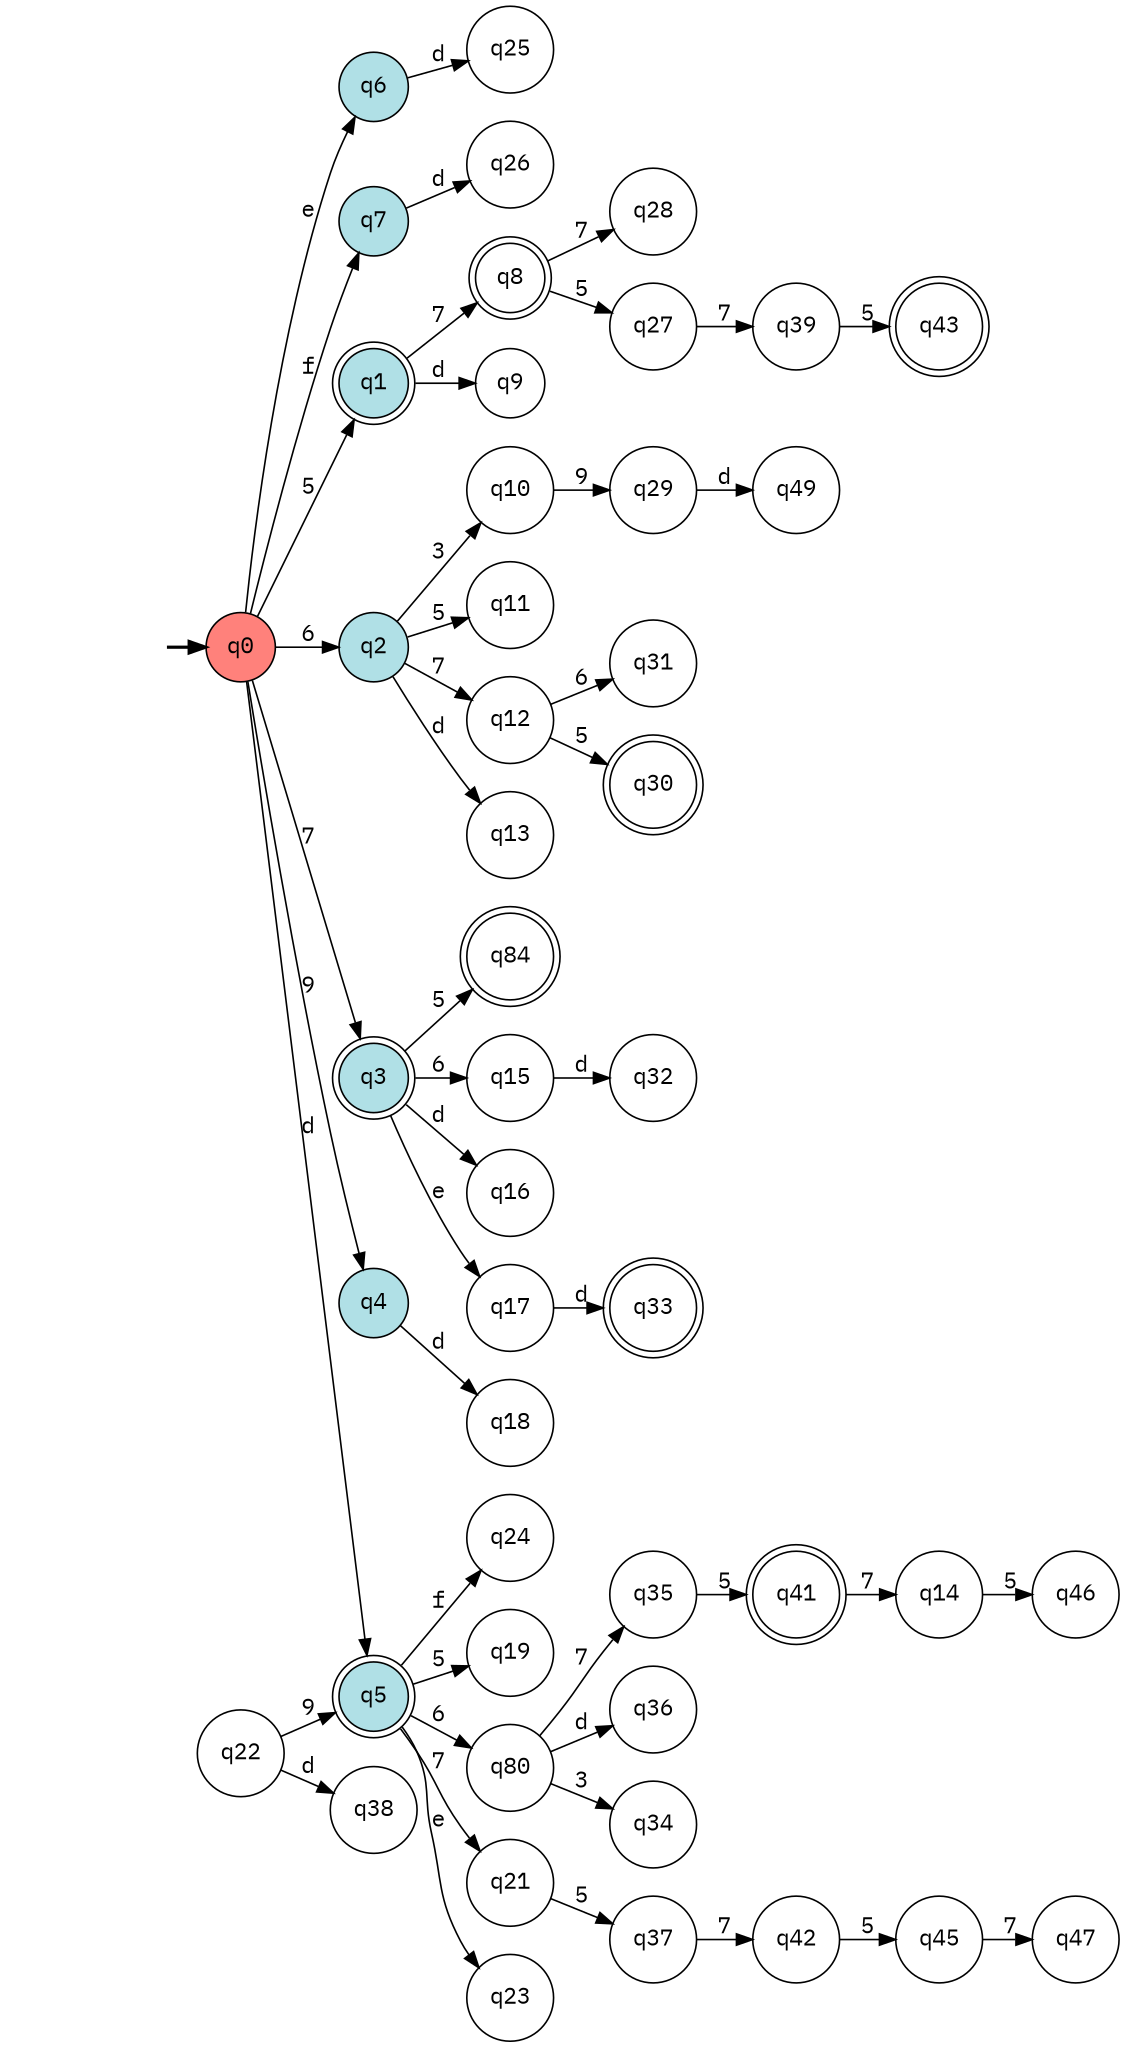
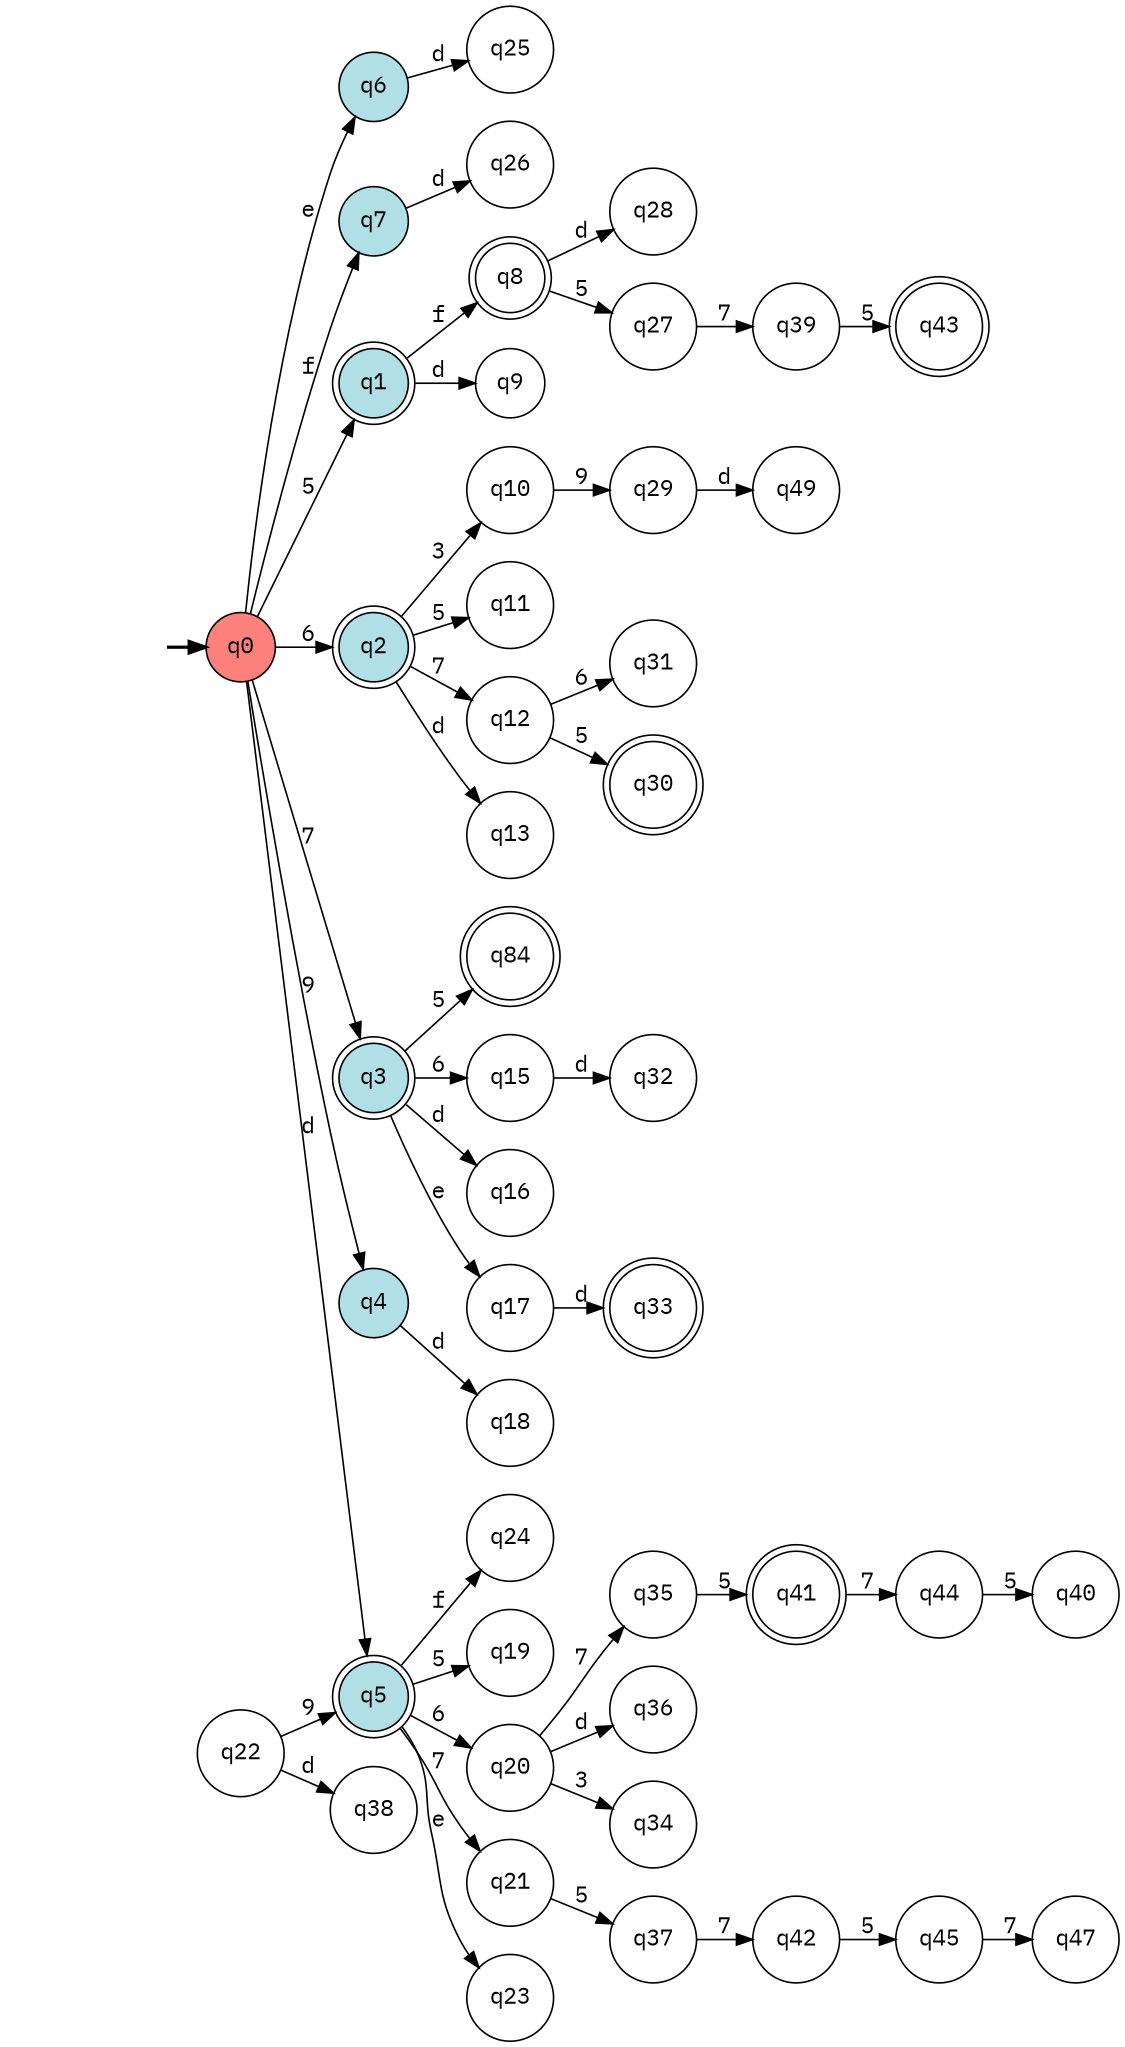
edge "q8" -> "q28": label "7" -> "d"
edge "q1" -> "q8": label "7" -> "f"
node "q2": shape circle -> doublecircle
node "q14": label "q14" -> "q44"
node "q46": label "q46" -> "q40"
node "q80": label "q80" -> "q20"
